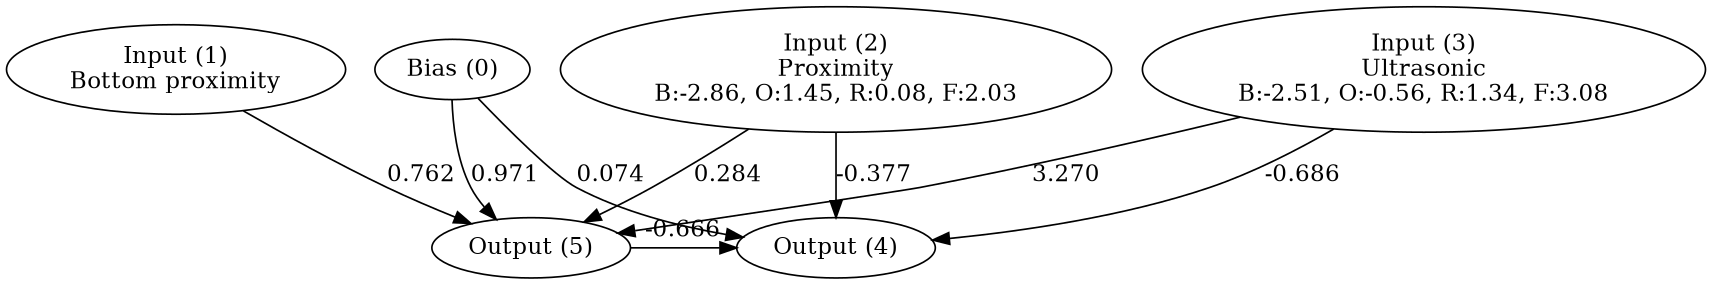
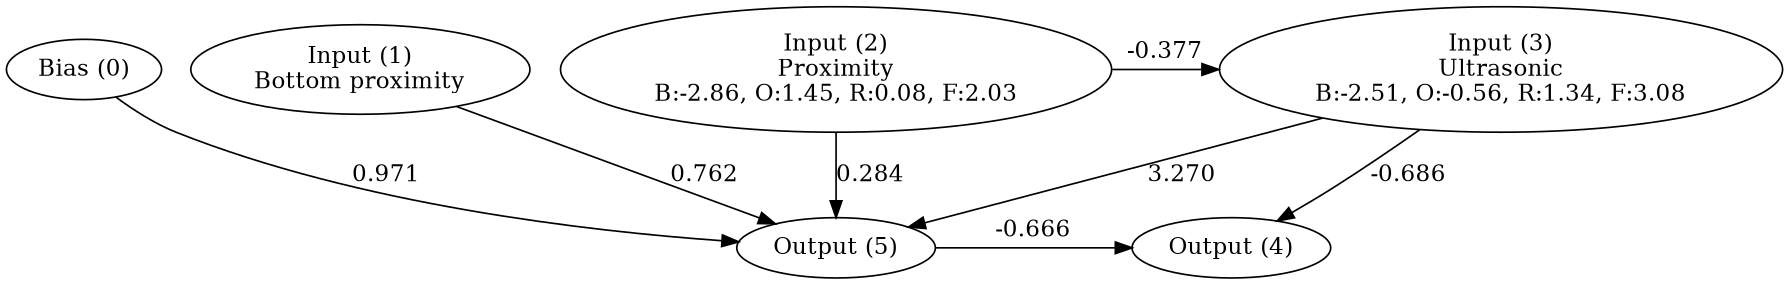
edge "Input (2) Proximity B:-2.86, O:1.45, R:0.08, F:2.03" -> "Output (4)": now "Input (2) Proximity B:-2.86, O:1.45, R:0.08, F:2.03" -> "Input (3) Ultrasonic B:-2.51, O:-0.56, R:1.34, F:3.08"
edge "Bias (0)" -> "Output (4)": removed, label "0.074"
